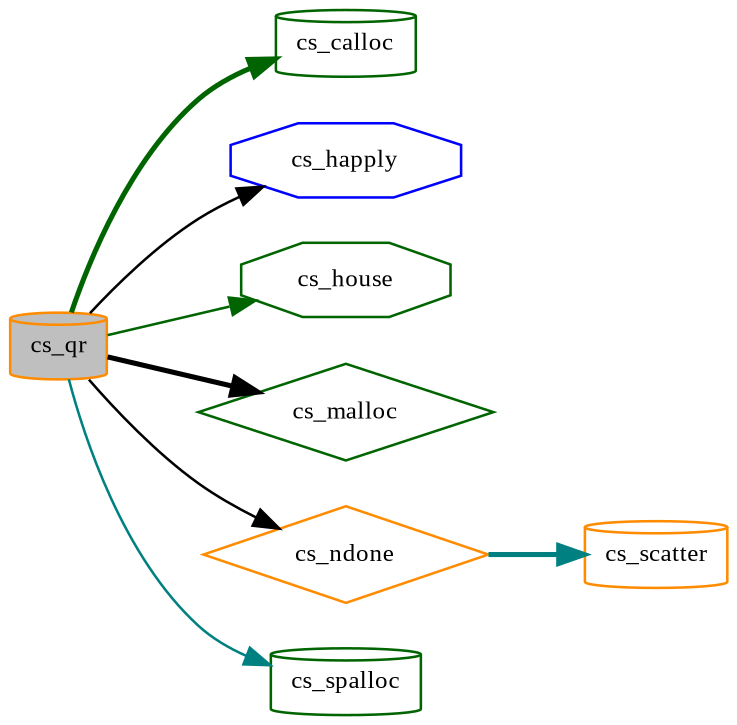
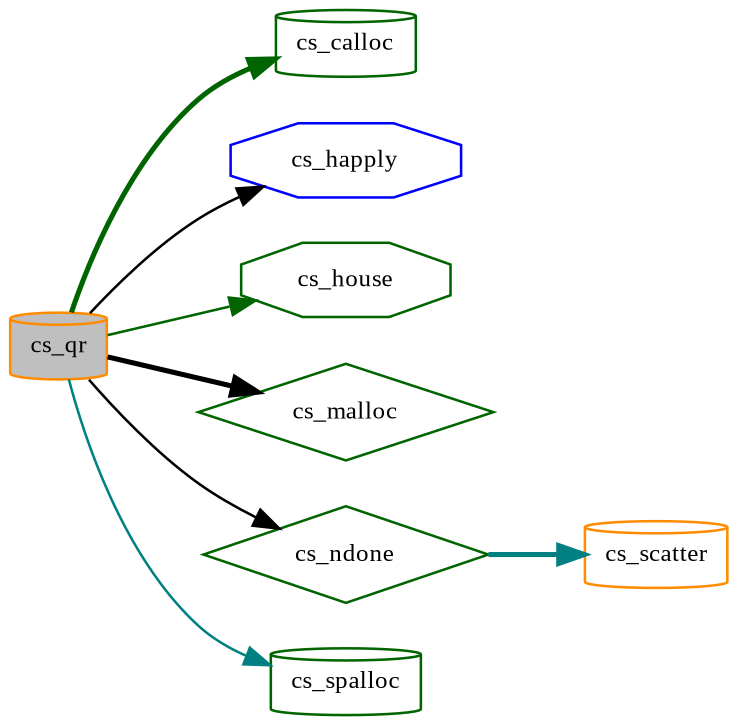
node "cs_ndone": color darkorange -> darkgreen
